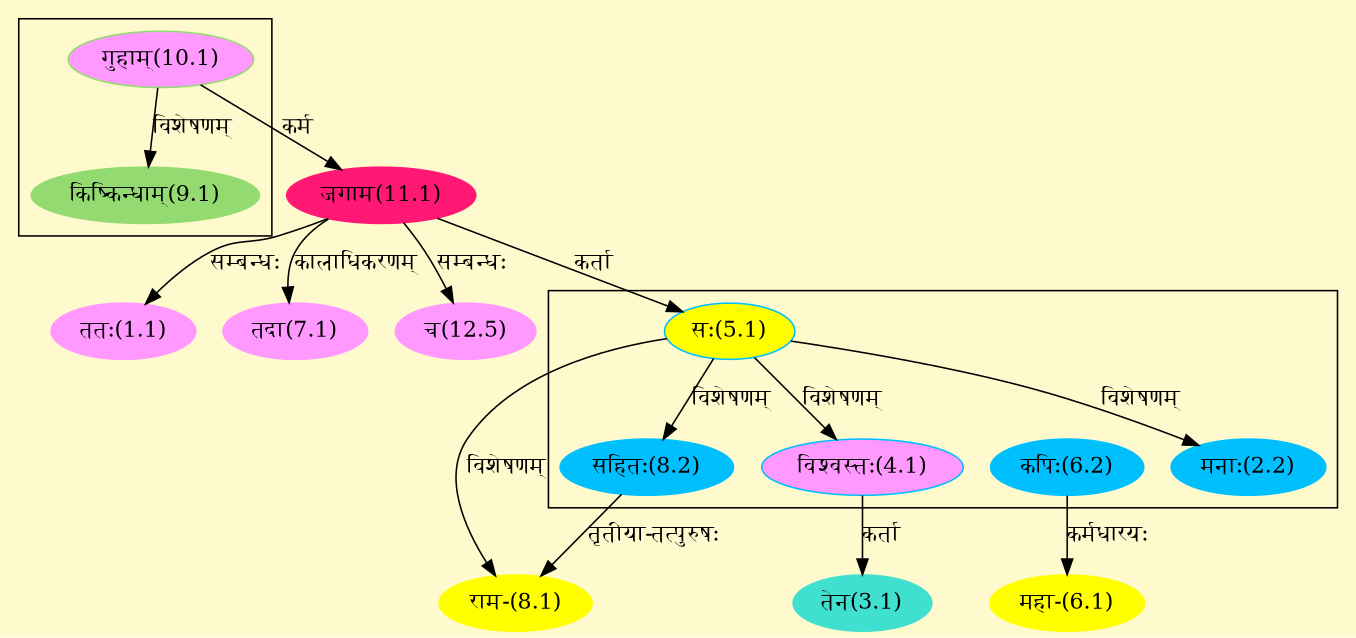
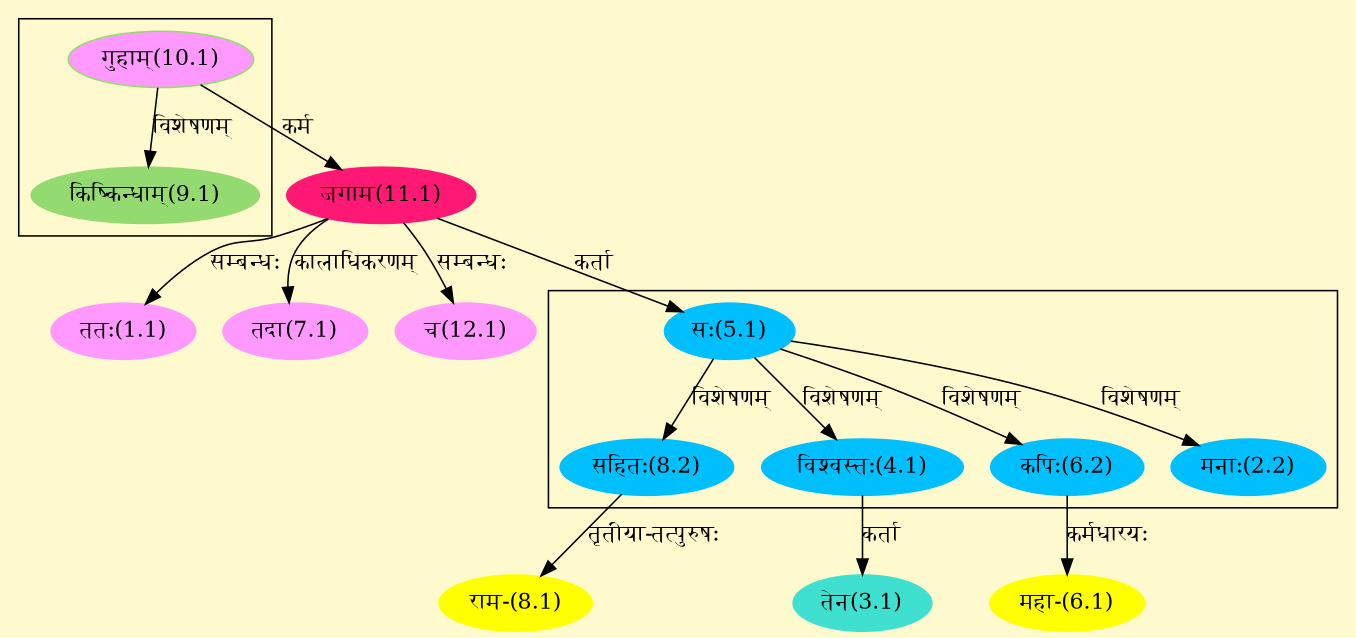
node "च(12.5)": label "च(12.5)" -> "च(12.1)"
node "सः(5.1)": fillcolor #ffff00 -> #00bfff
edge "सः(5.1)" -> "राम-(8.1)": now "सः(5.1)" -> "कपिः(6.2)"
node "विश्वस्तः(4.1)": fillcolor #ff99ff -> #00bfff
